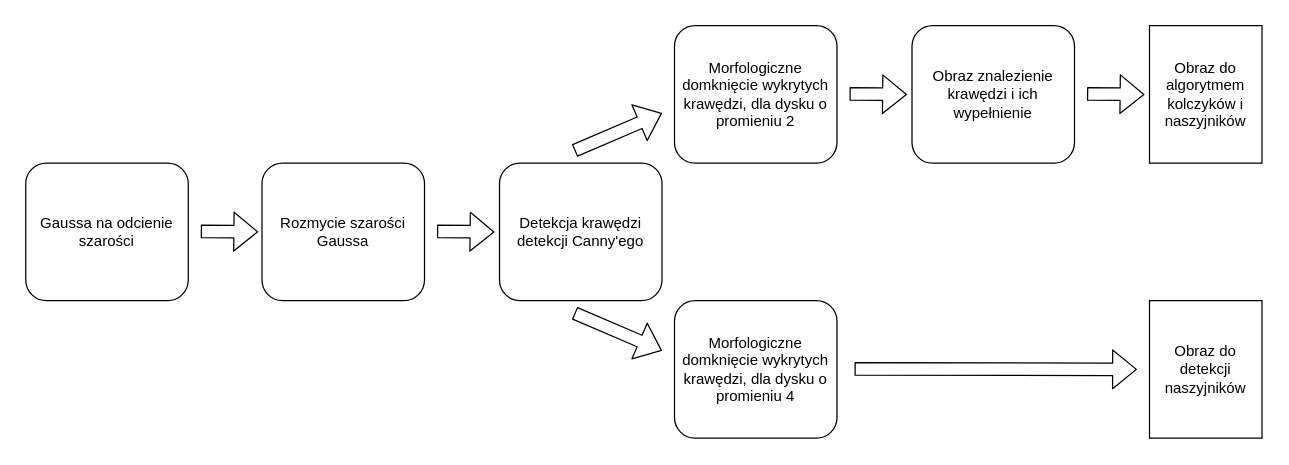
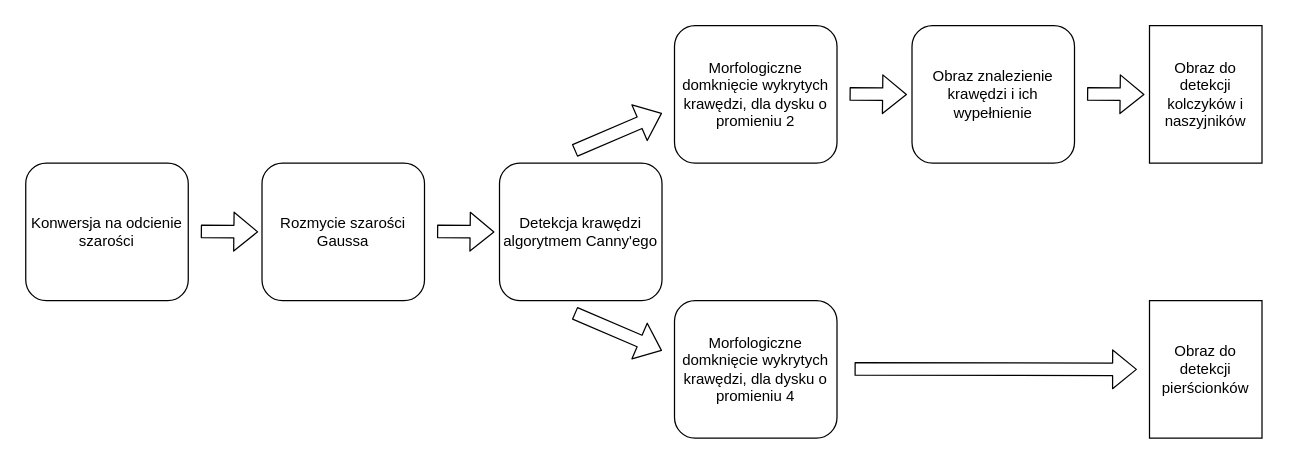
node "Obraz do algorytmem kolczyków i naszyjników": label "Obraz do algorytmem kolczyków i naszyjników" -> "Obraz do detekcji kolczyków i naszyjników"
node "Gaussa na odcienie szarości": label "Gaussa na odcienie szarości" -> "Konwersja na odcienie szarości"
node "Detekcja krawędzi detekcji Canny'ego": label "Detekcja krawędzi detekcji Canny'ego" -> "Detekcja krawędzi algorytmem Canny'ego"
node "Obraz do detekcji naszyjników": label "Obraz do detekcji naszyjników" -> "Obraz do detekcji pierścionków"
